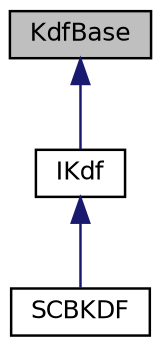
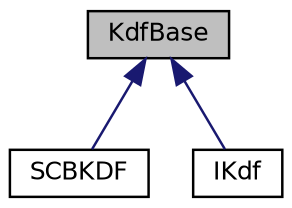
edge "SCBKDF" -> "IKdf": now "SCBKDF" -> "KdfBase"
